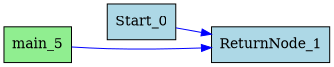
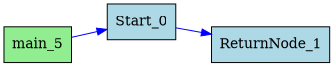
edge "main_5" -> "ReturnNode_1": now "main_5" -> "Start_0"
